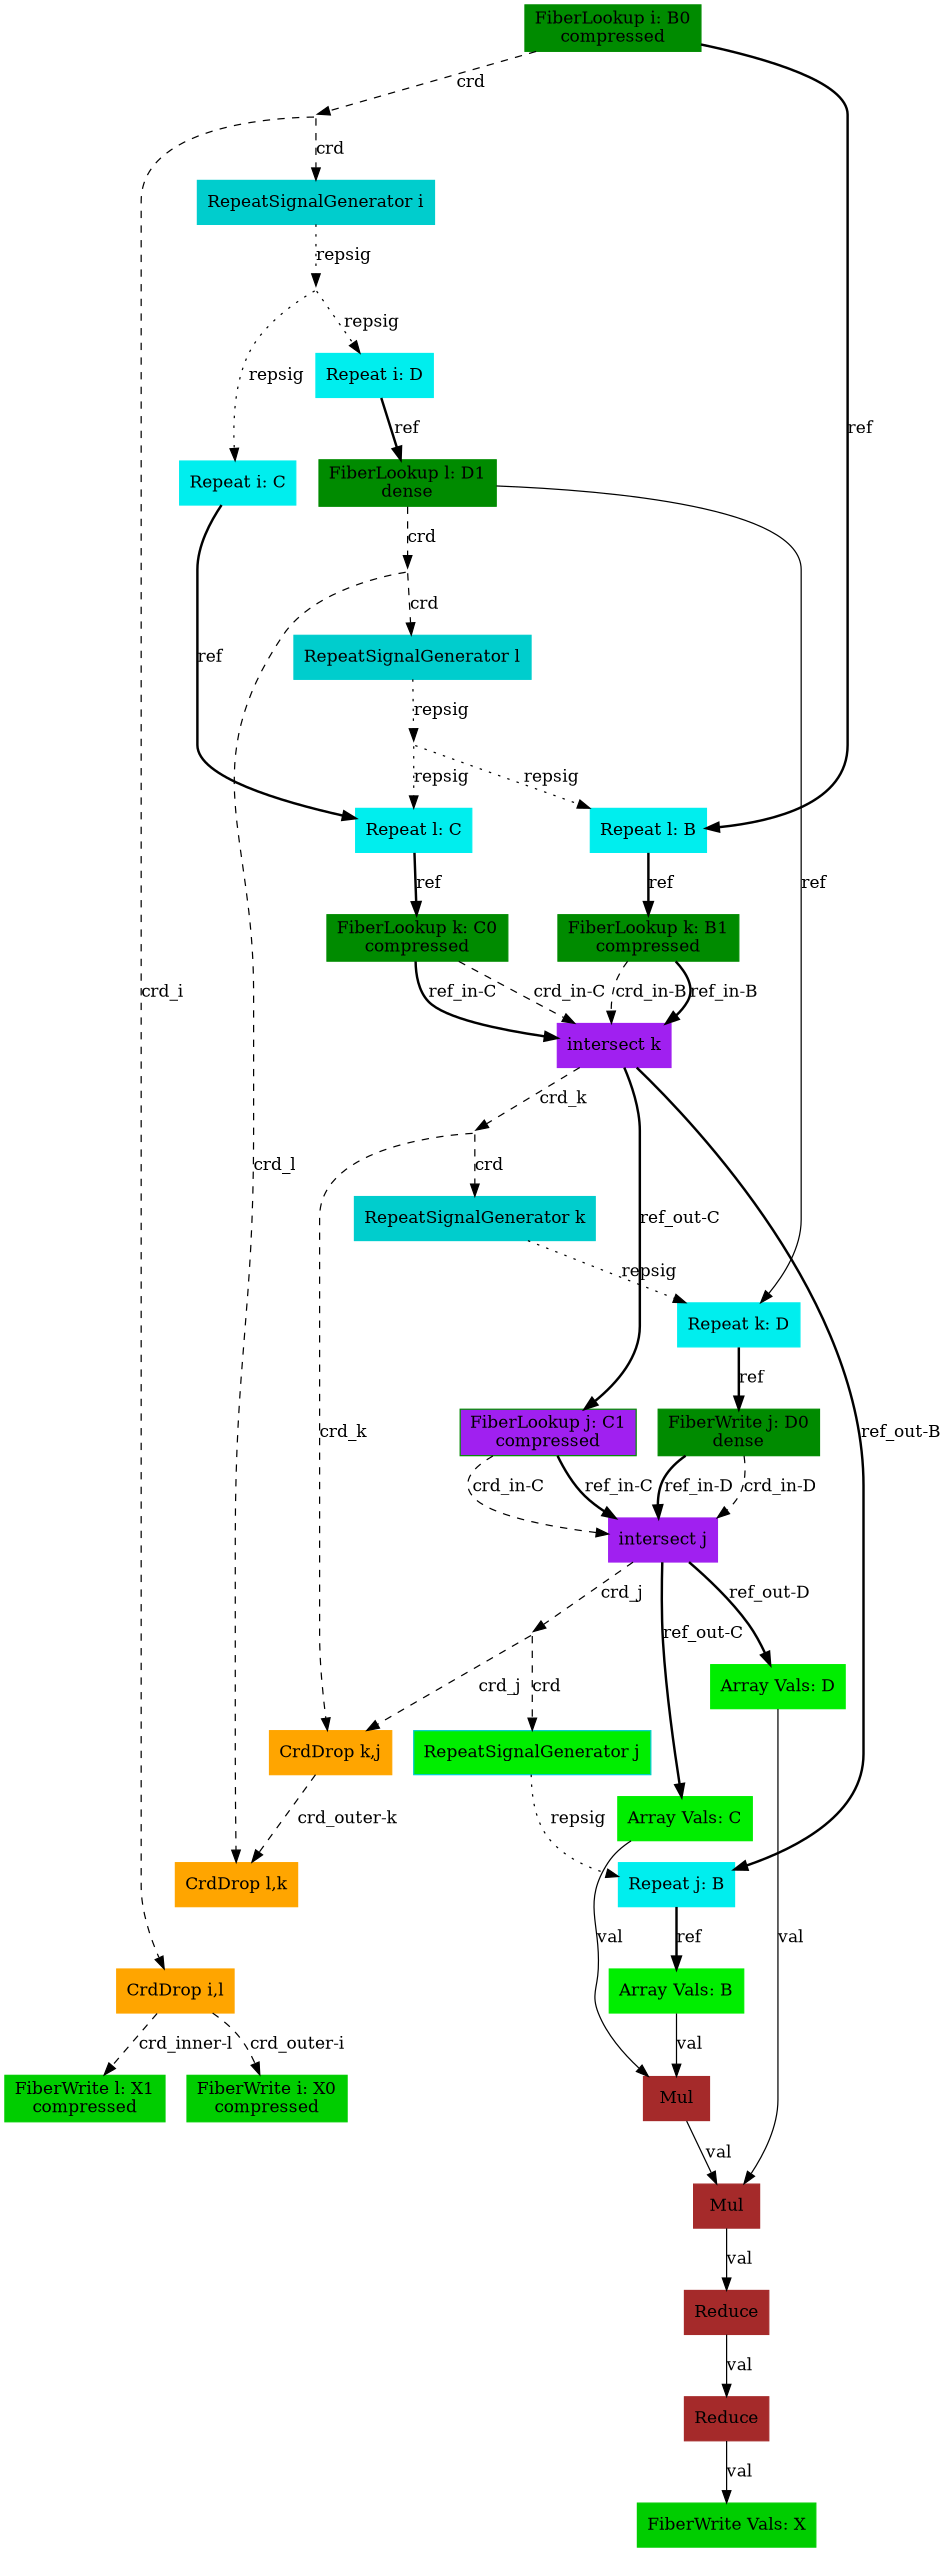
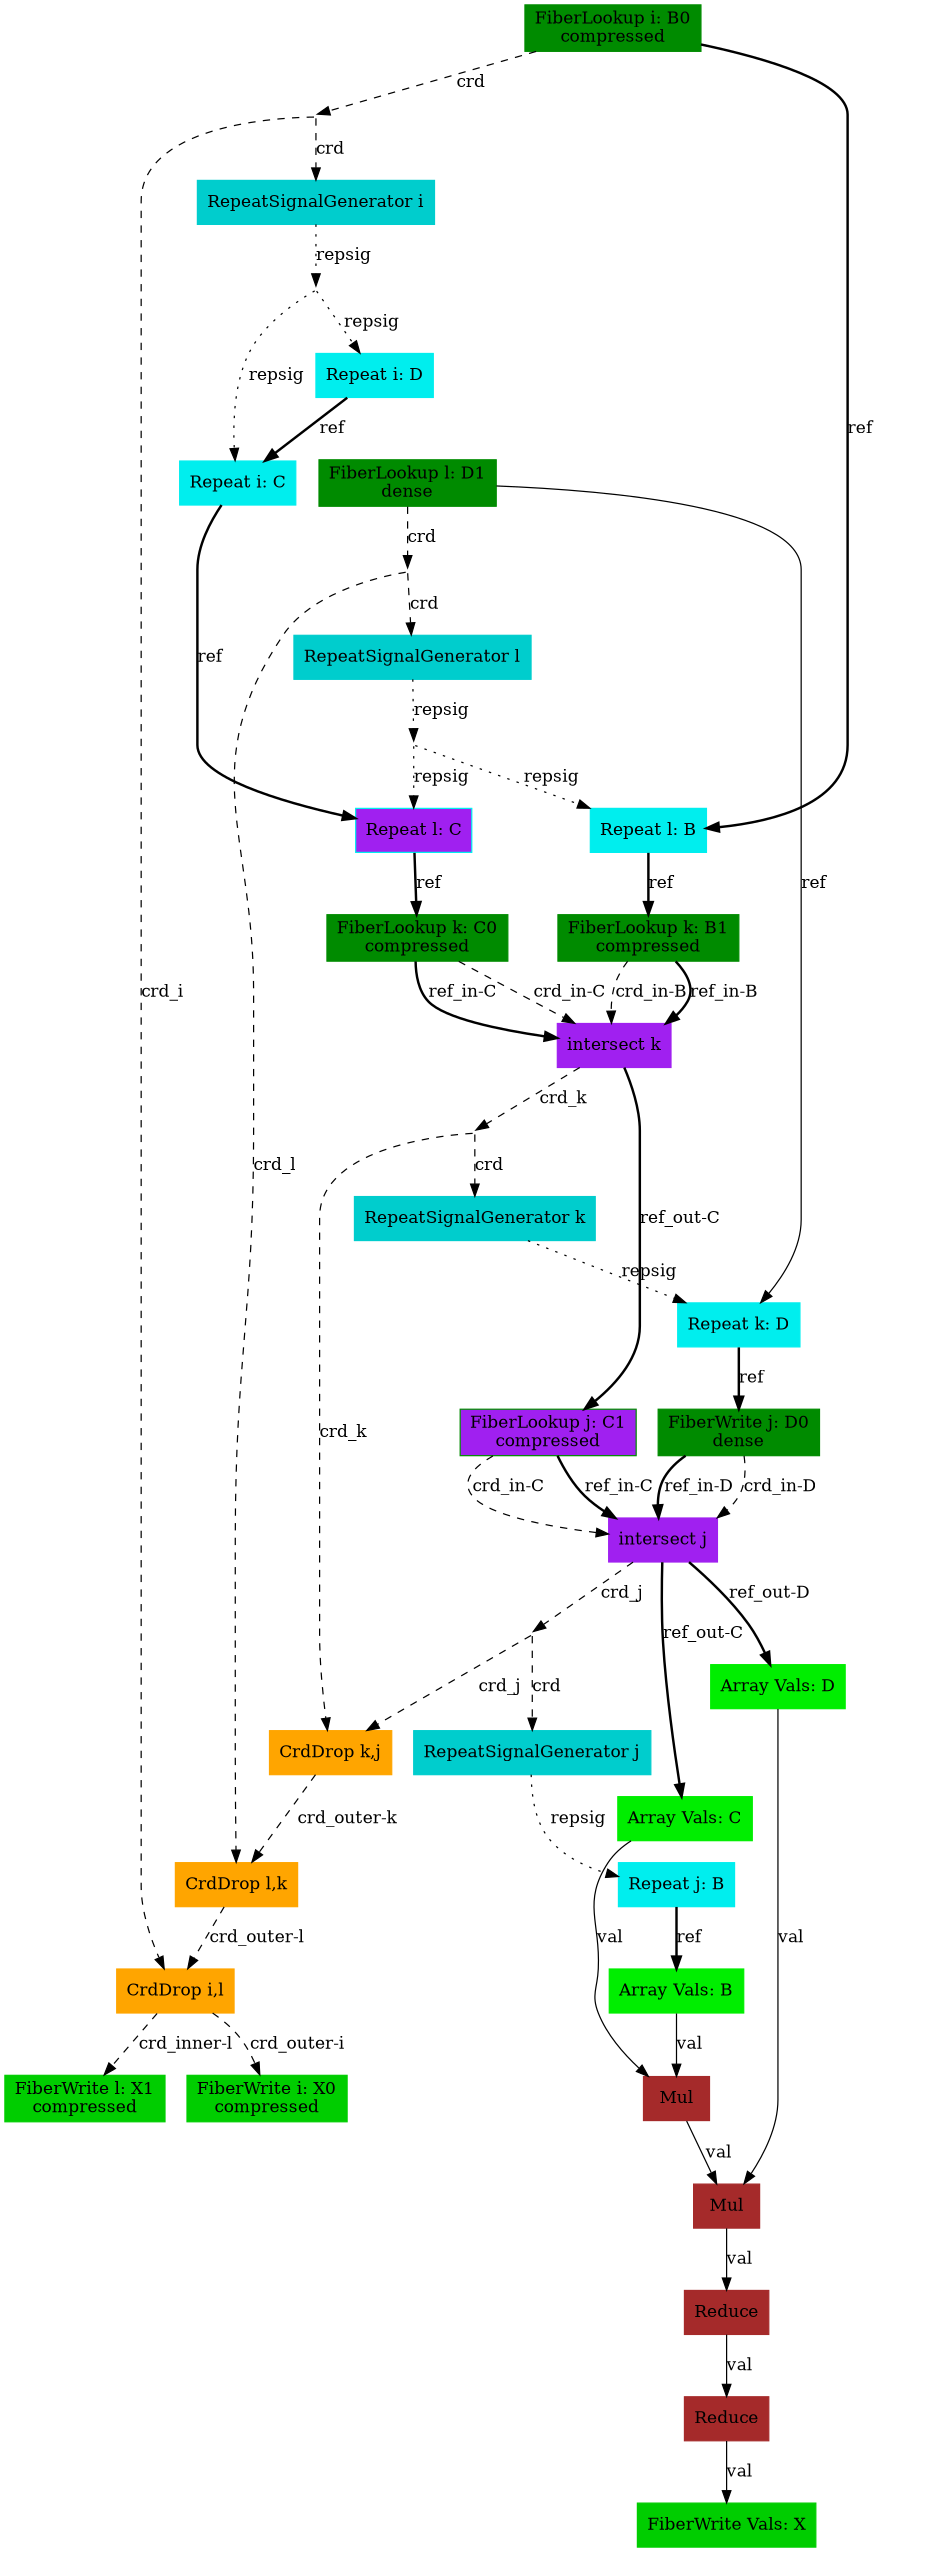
edge "Repeat i: D" -> "FiberLookup l: D1 dense": now "Repeat i: D" -> "Repeat i: C"
node "Repeat l: C": fillcolor cyan2 -> purple
edge "intersect k" -> "Repeat j: B": removed, label "ref_out-B"
node "RepeatSignalGenerator j": fillcolor green2 -> cyan3
edge "CrdDrop l,k" -> "CrdDrop i,l": added, label "crd_outer-l"
